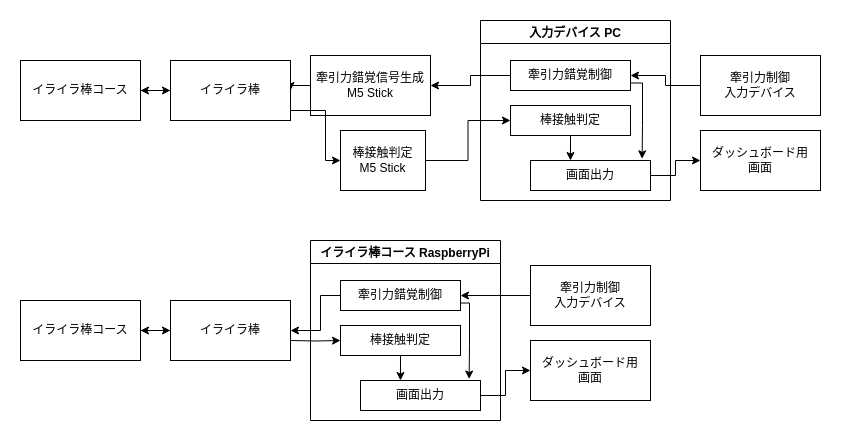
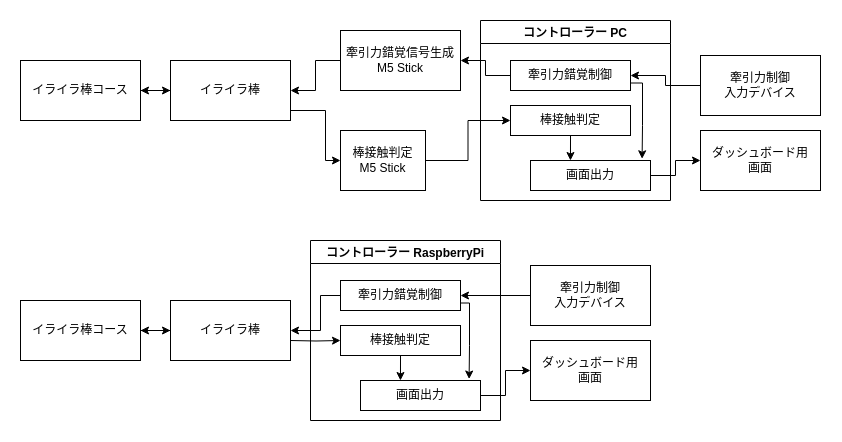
node "入力デバイス PC": label "入力デバイス PC" -> "コントローラー PC"
node "牽引力錯覚信号生成 M5 Stick": moved (371, 86) -> (401, 61)
node "イライラ棒コース RaspberryPi": label "イライラ棒コース RaspberryPi" -> "コントローラー RaspberryPi"
